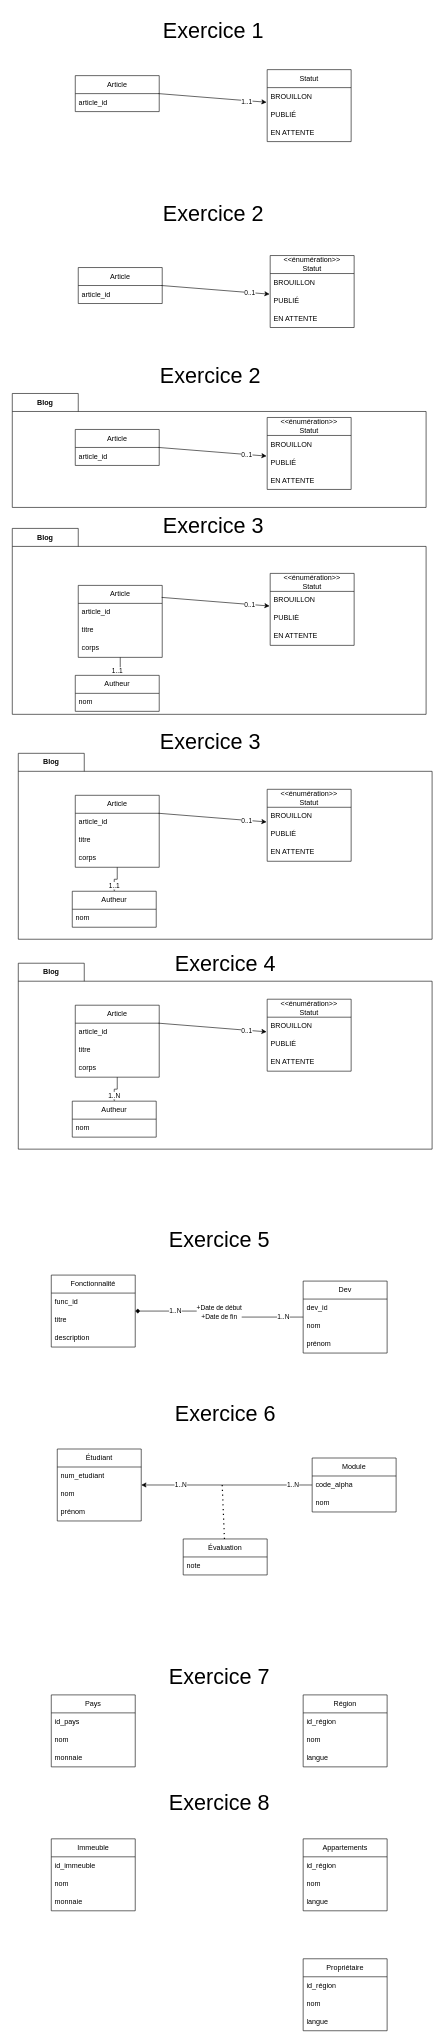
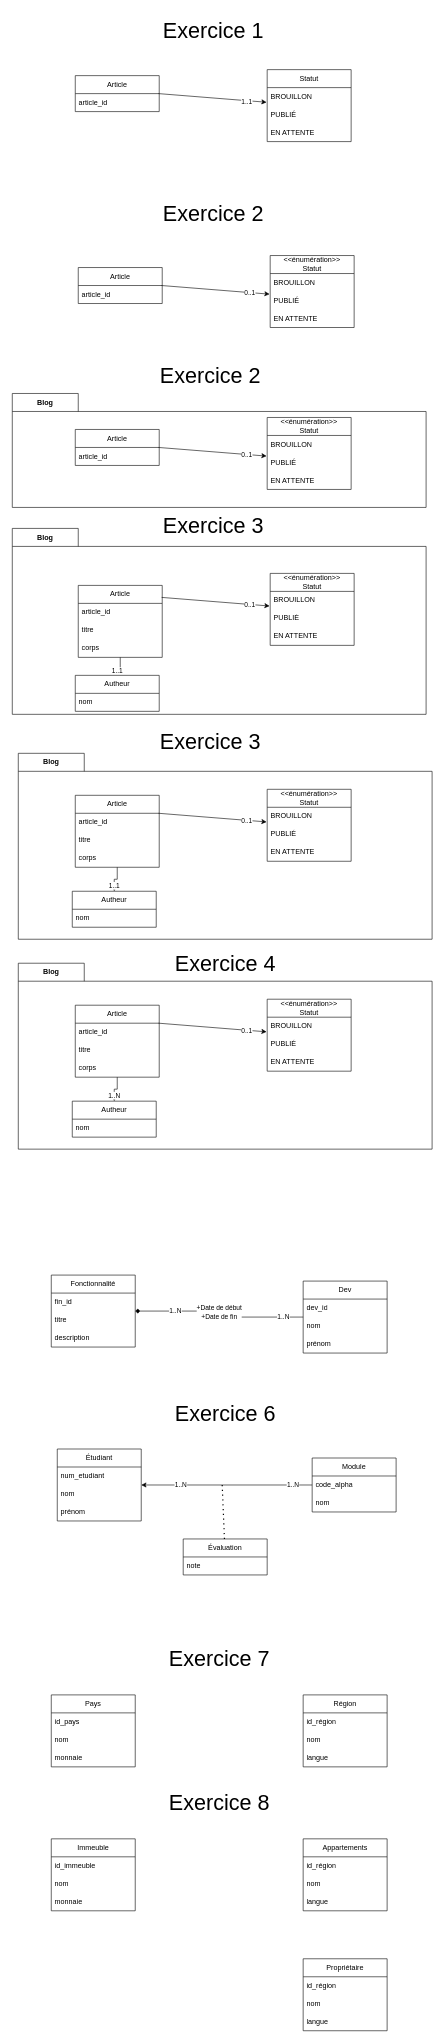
node "Exercice 5": removed
node "func_id": label "func_id" -> "fin_id"
node "Exercice 7": moved (219, 1677) -> (219, 1659)
